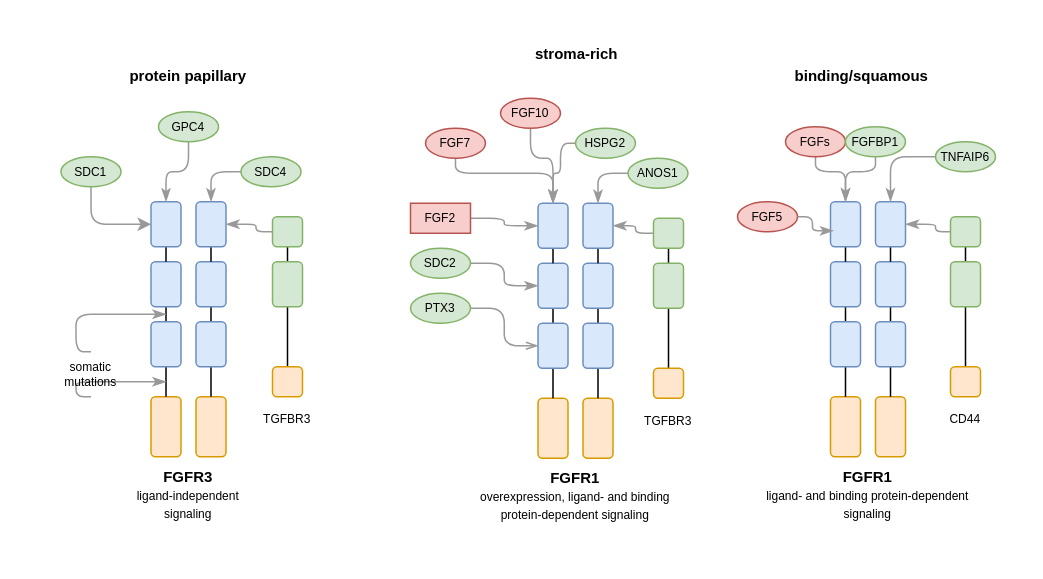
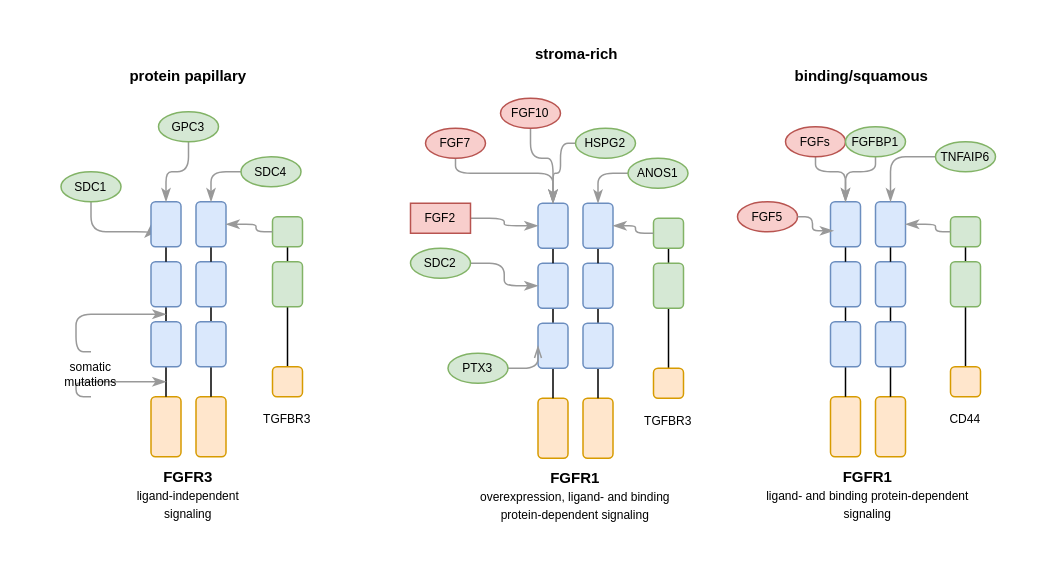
node "GPC4": label "GPC4" -> "GPC3"
node "SDC1": moved (91, 172) -> (91, 187)
node "PTX3": moved (440, 308) -> (478, 368)
